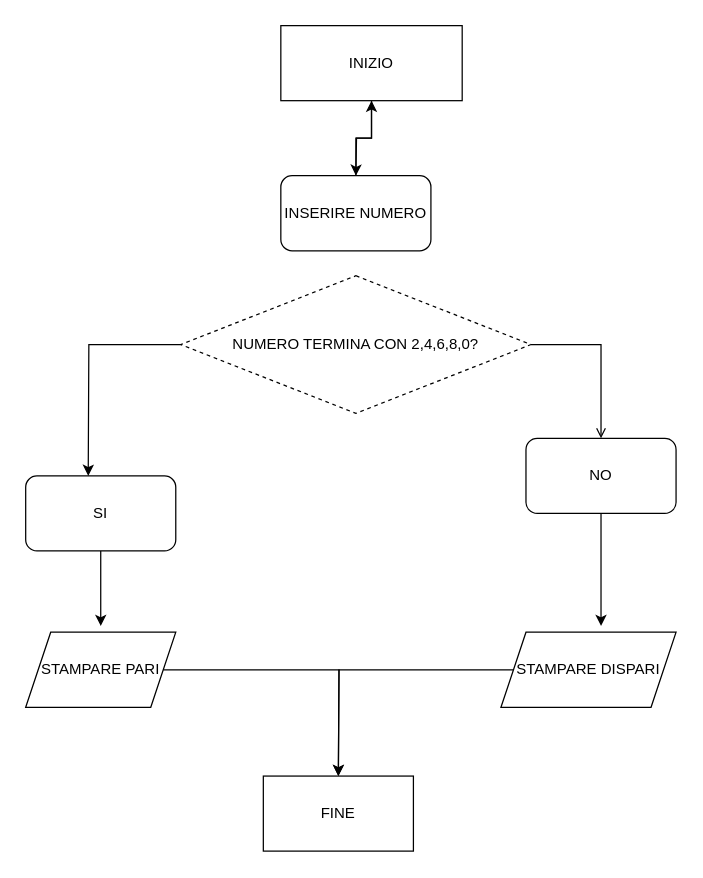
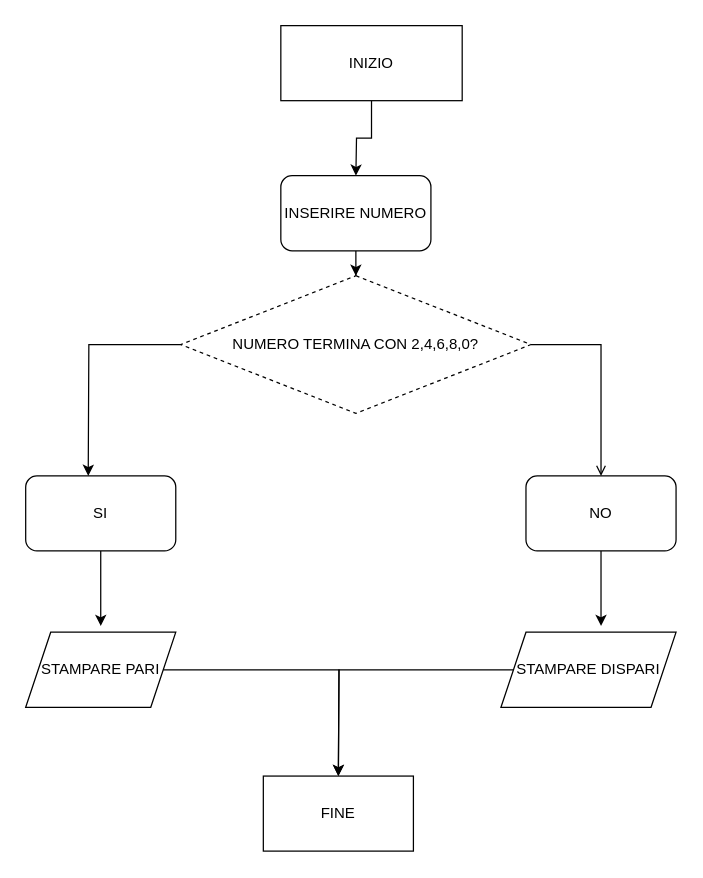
edge "INSERIRE NUMERO" -> "INIZIO": now "INSERIRE NUMERO" -> "NUMERO TERMINA CON 2,4,6,8,0?"
node "NO": moved (601, 476) -> (601, 513)
